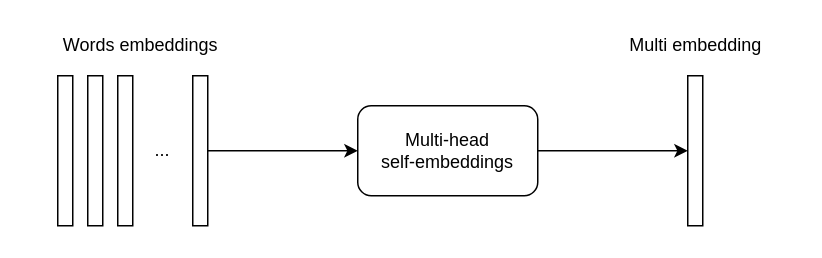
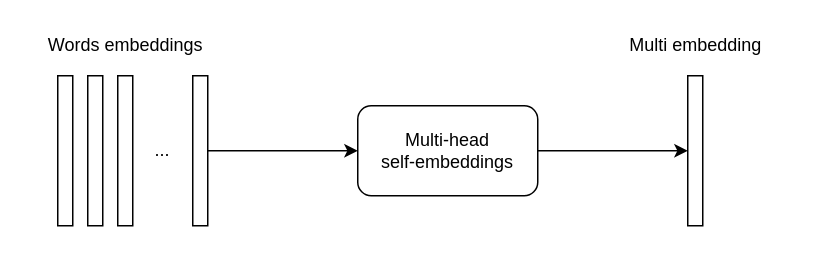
node "Words embeddings": moved (140, 46) -> (125, 46)
